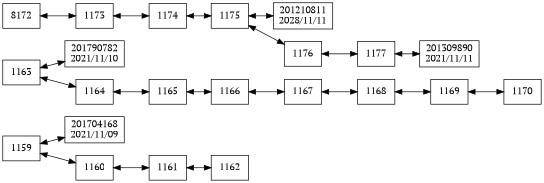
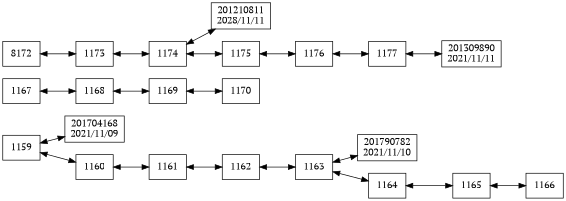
edge "1175" -- "201210811 2028/11/11": now "1174" -- "201210811 2028/11/11"
edge "1166" -- "1167": removed
edge "1162" -- "1163": added
